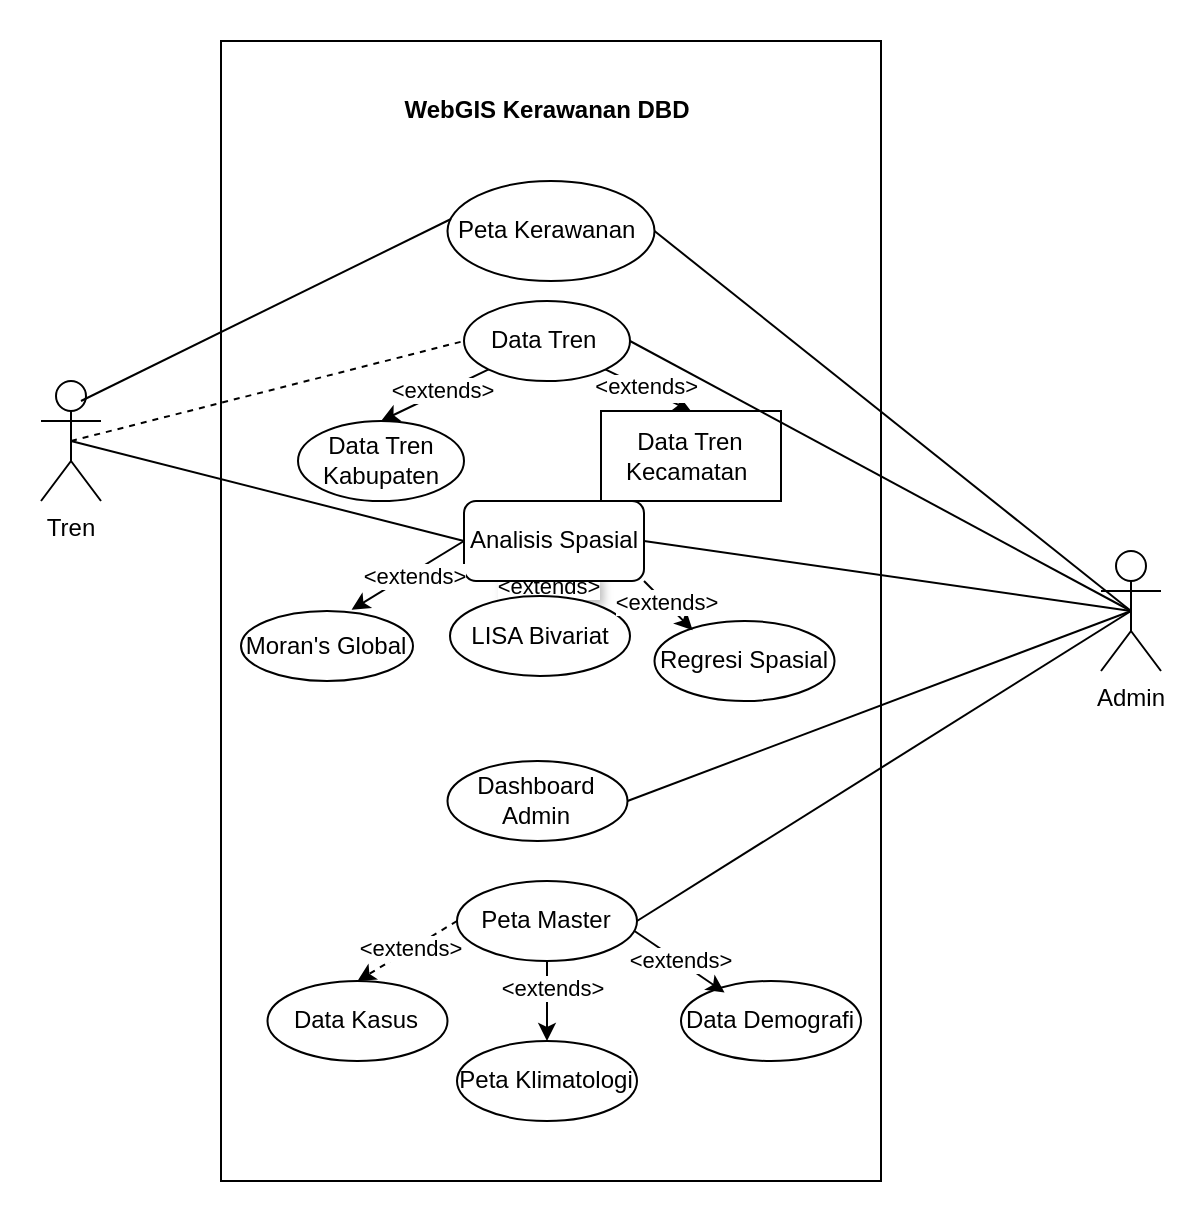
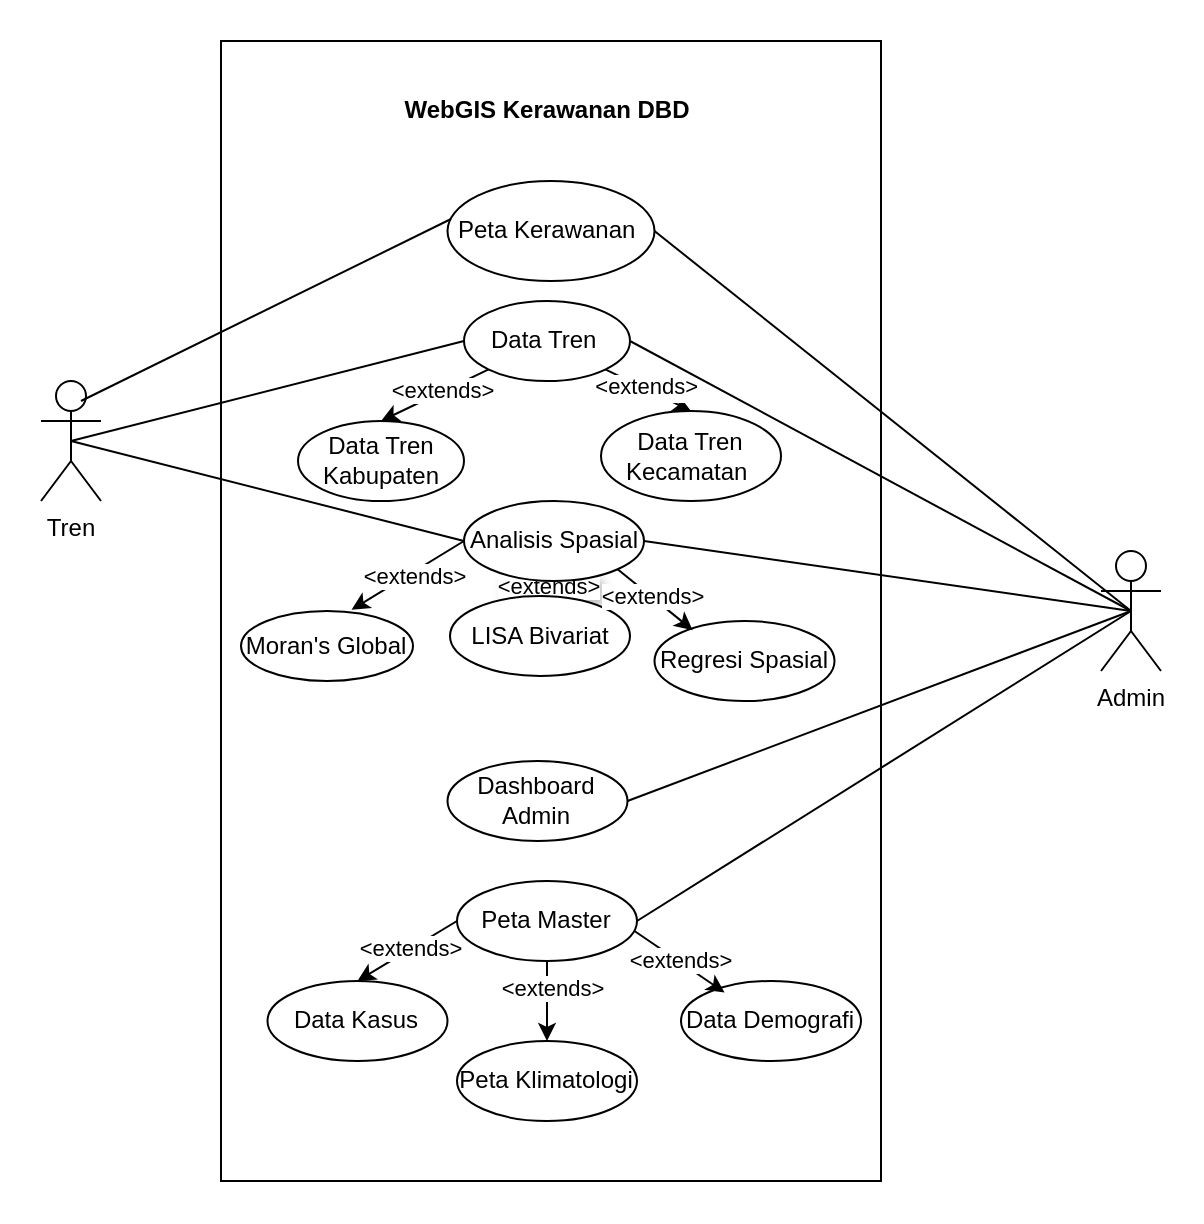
edge "Data Tren" -- "Tren": style dashed -> solid
node "Data Tren Kecamatan": shape rectangle -> ellipse
node "Analisis Spasial": shape rounded rectangle -> ellipse
edge "Peta Master" -> "Data Kasus": style dashed -> solid
